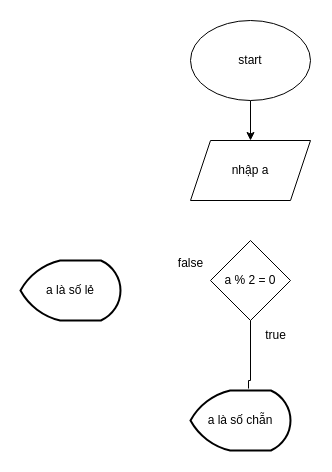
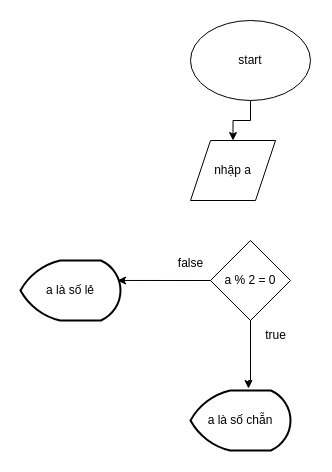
node "nhập a": size 120x60 -> 85x60
edge "a % 2 = 0" -> "a là số lẻ": added
edge "a % 2 = 0" -- "a là số chẵn": arrowhead none -> classic
